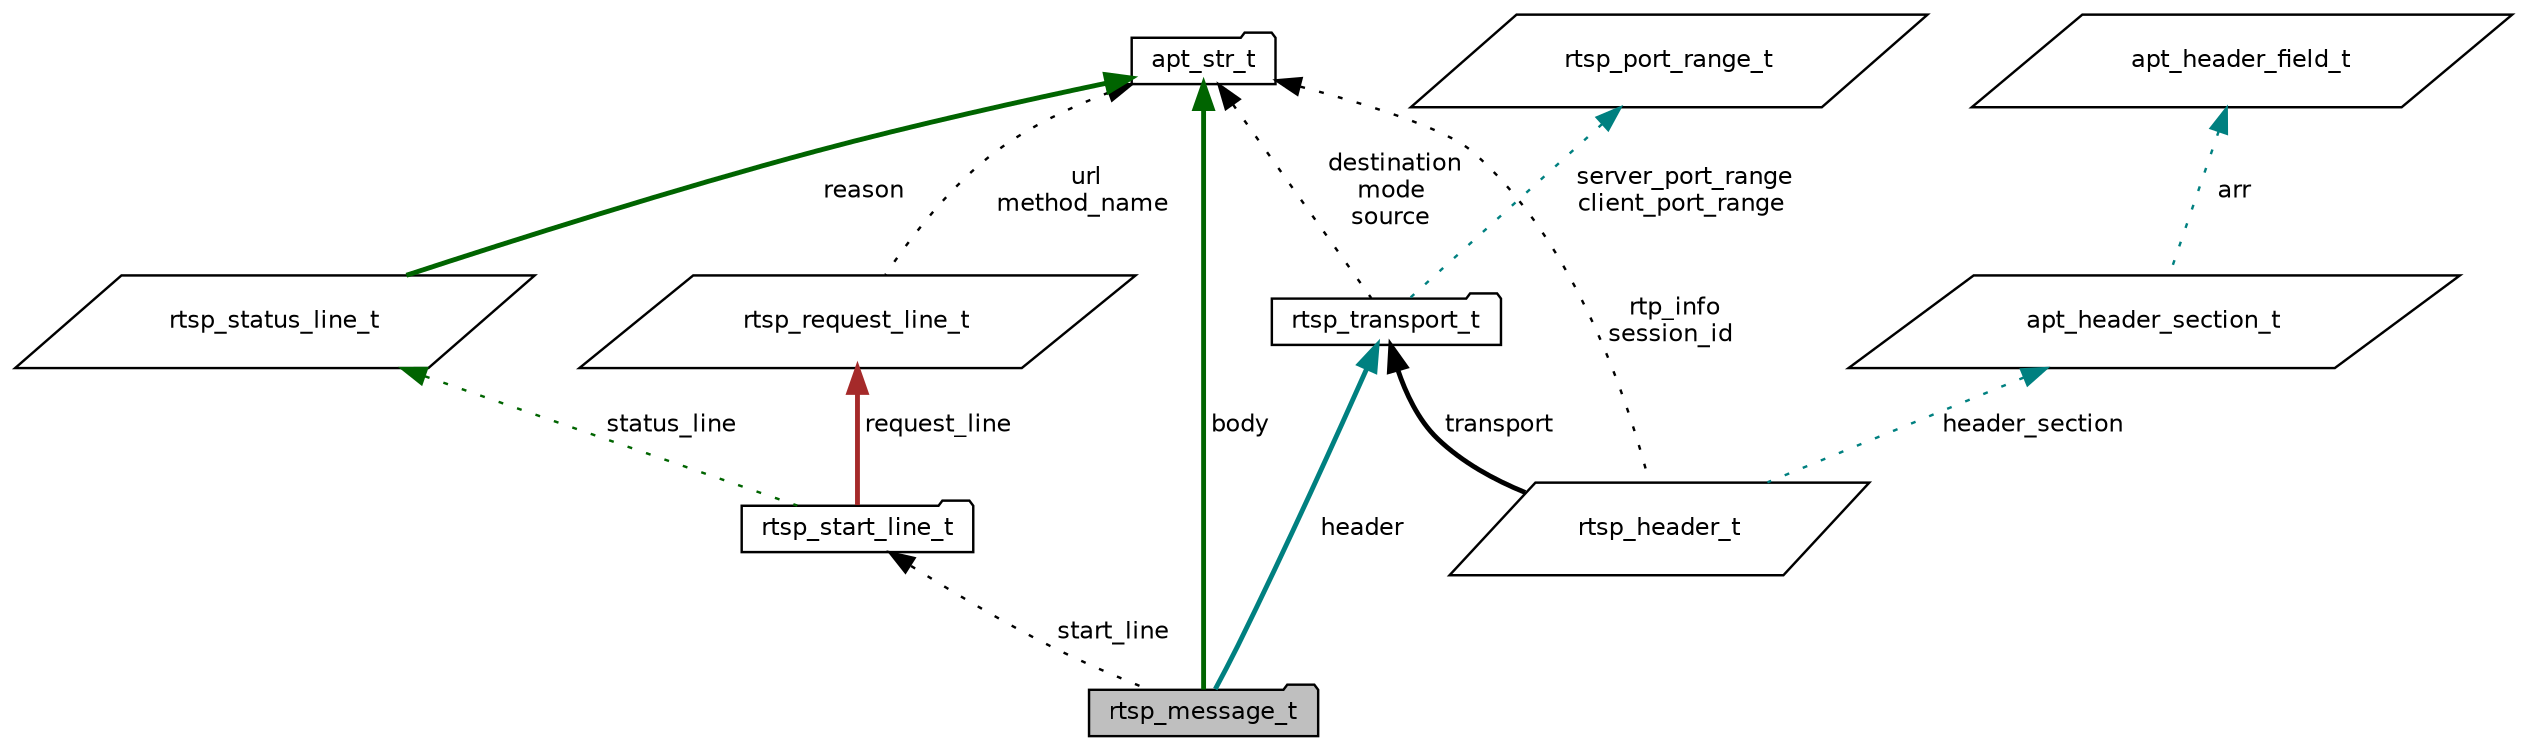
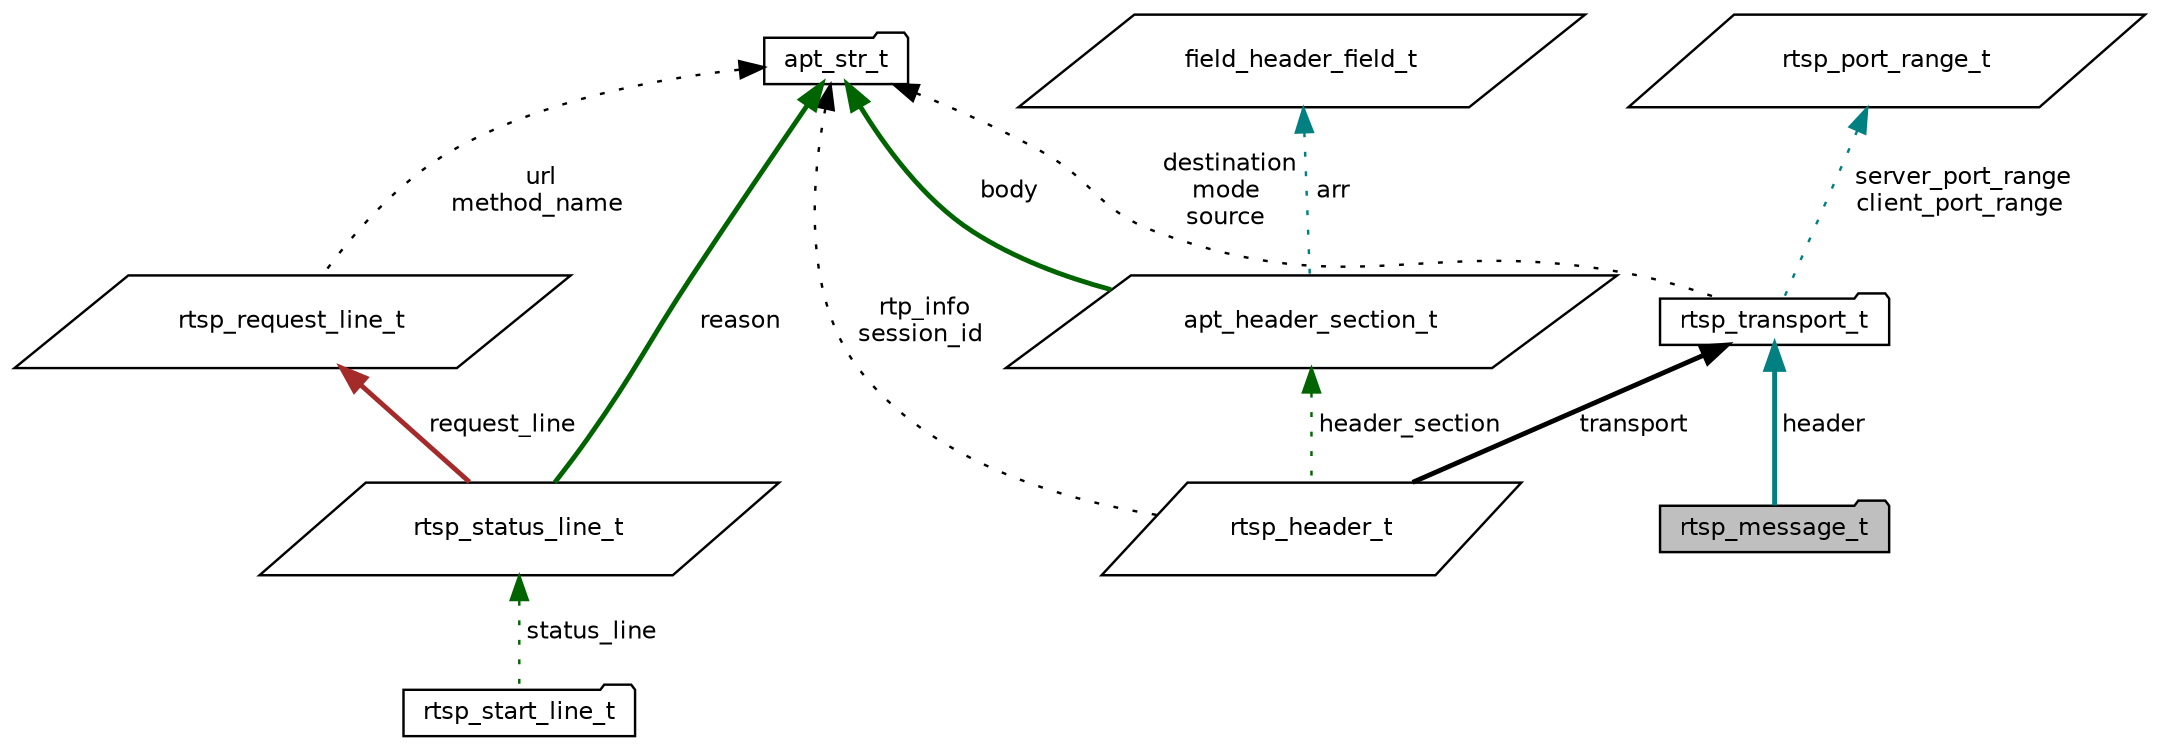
node "apt_header_field_t": label "apt_header_field_t" -> "field_header_field_t"
edge "rtsp_message_t" -> "apt_str_t": now "apt_header_section_t" -> "apt_str_t"
edge "rtsp_header_t" -> "apt_header_section_t": color teal -> darkgreen
edge "rtsp_start_line_t" -> "rtsp_request_line_t": now "rtsp_status_line_t" -> "rtsp_request_line_t"
edge "rtsp_message_t" -> "rtsp_start_line_t": removed, label "start_line"
